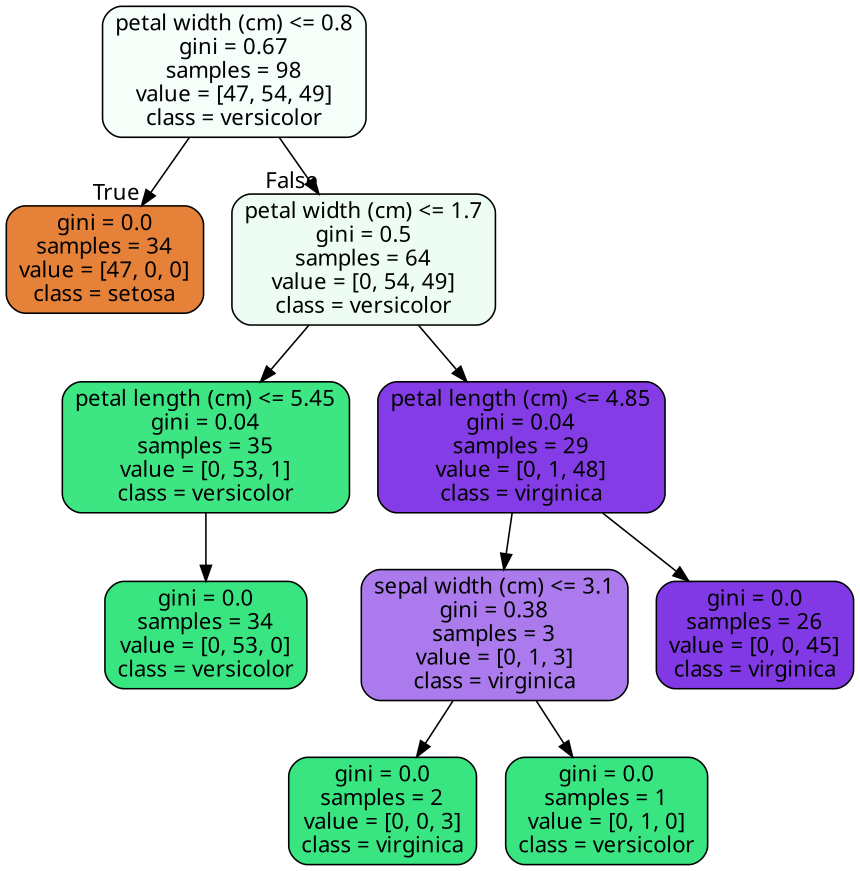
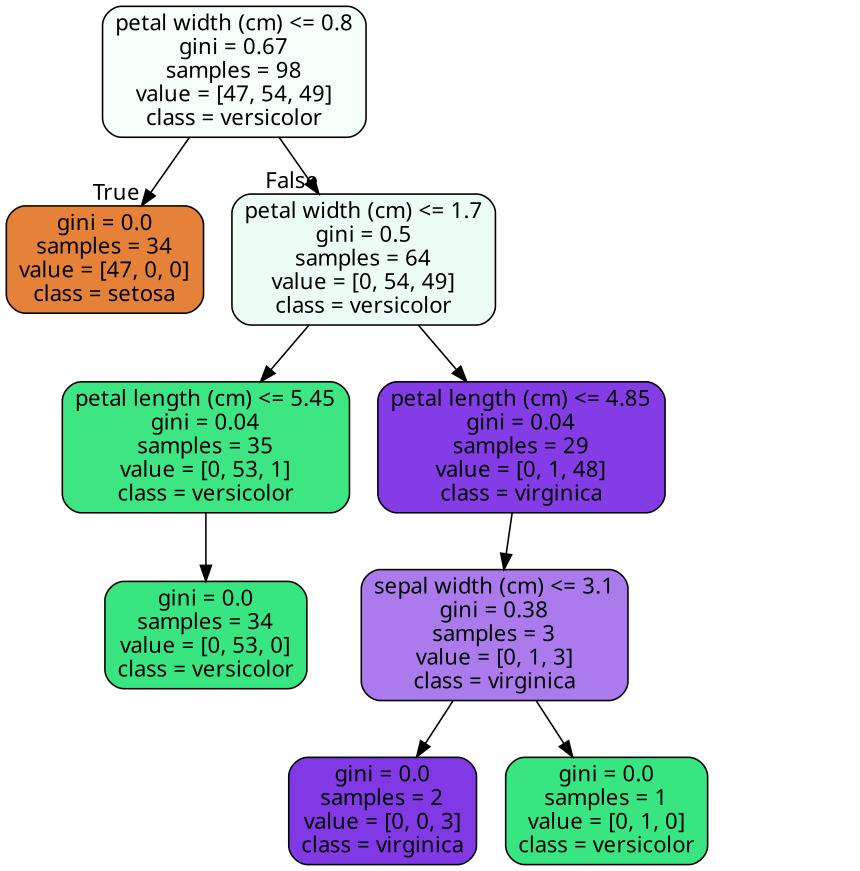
node "gini = 0.0 samples = 26 value = [0, 0, 45] class = virginica": removed
node "gini = 0.0 samples = 2 value = [0, 0, 3] class = virginica": fillcolor #39e581 -> #8139e5
